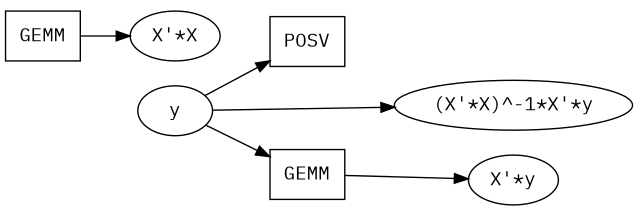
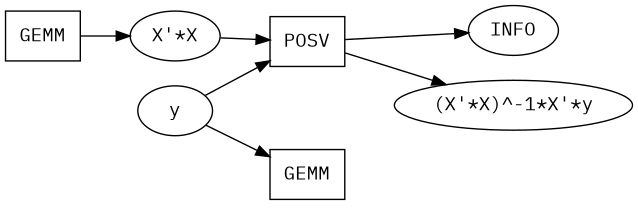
node "INFO": added
edge "X'*X" -> "POSV": added
edge "y" -> "(X'*X)^-1*X'*y": now "POSV" -> "(X'*X)^-1*X'*y"
node "X'*y": removed
